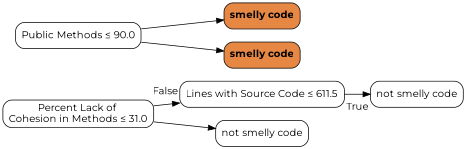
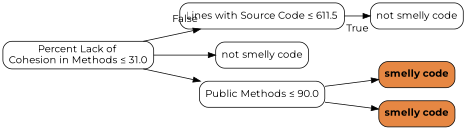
edge "Percent Lack of" -> "Public Methods ≤ 90.0": added
